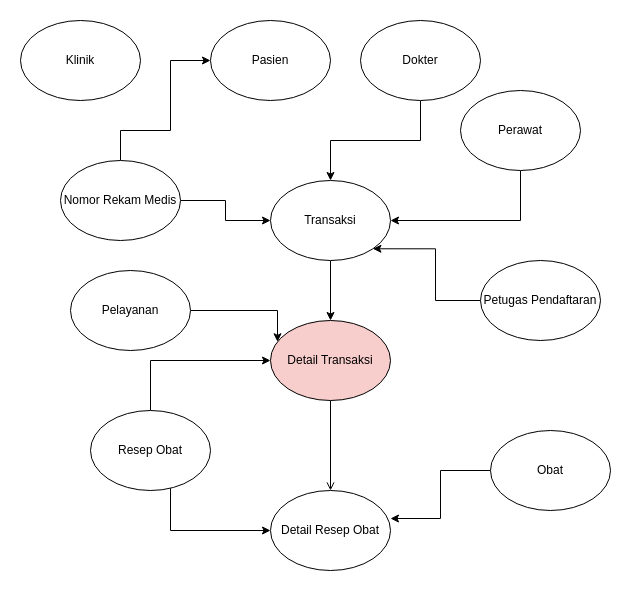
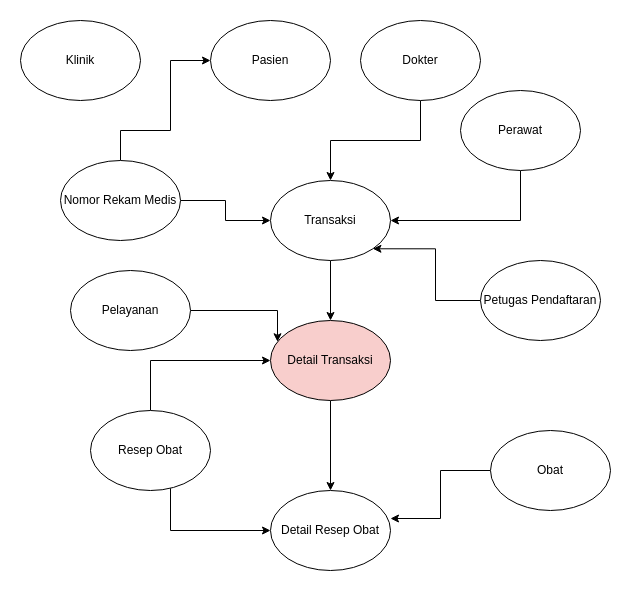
edge "Detail Transaksi" -> "Detail Resep Obat": arrowhead open -> classic
